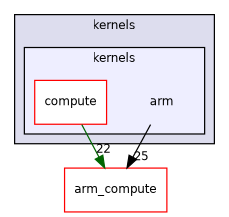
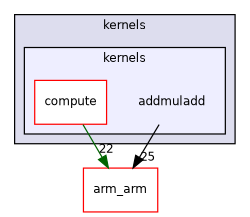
node "arm": label "arm" -> "addmuladd"
node "arm_compute": label "arm_compute" -> "arm_arm"
